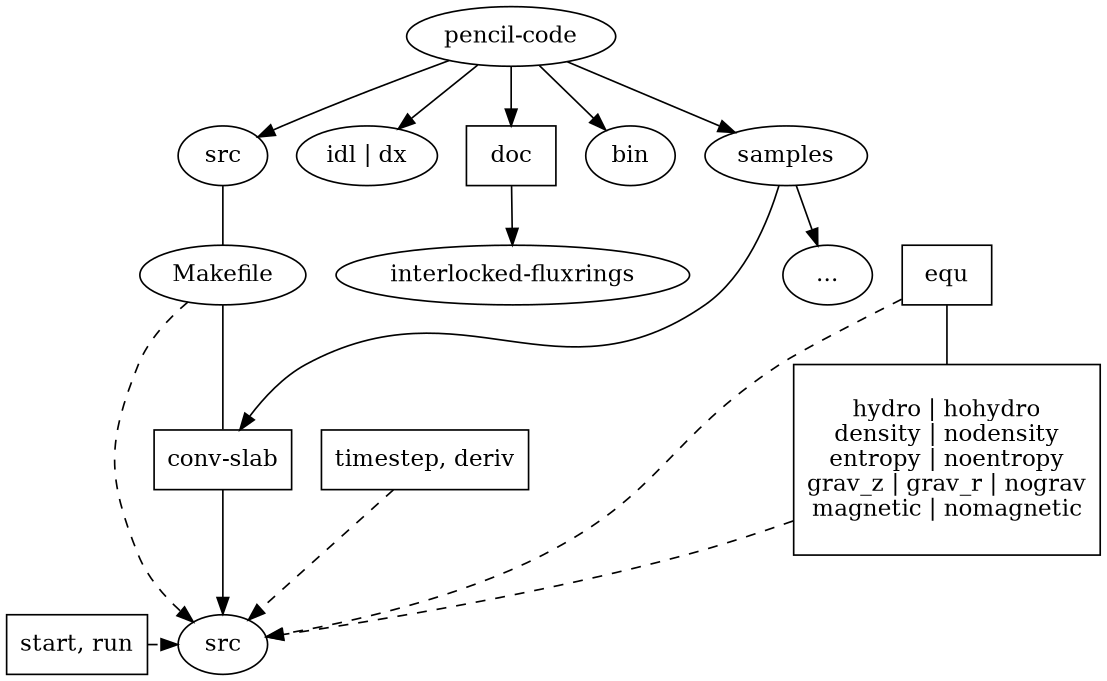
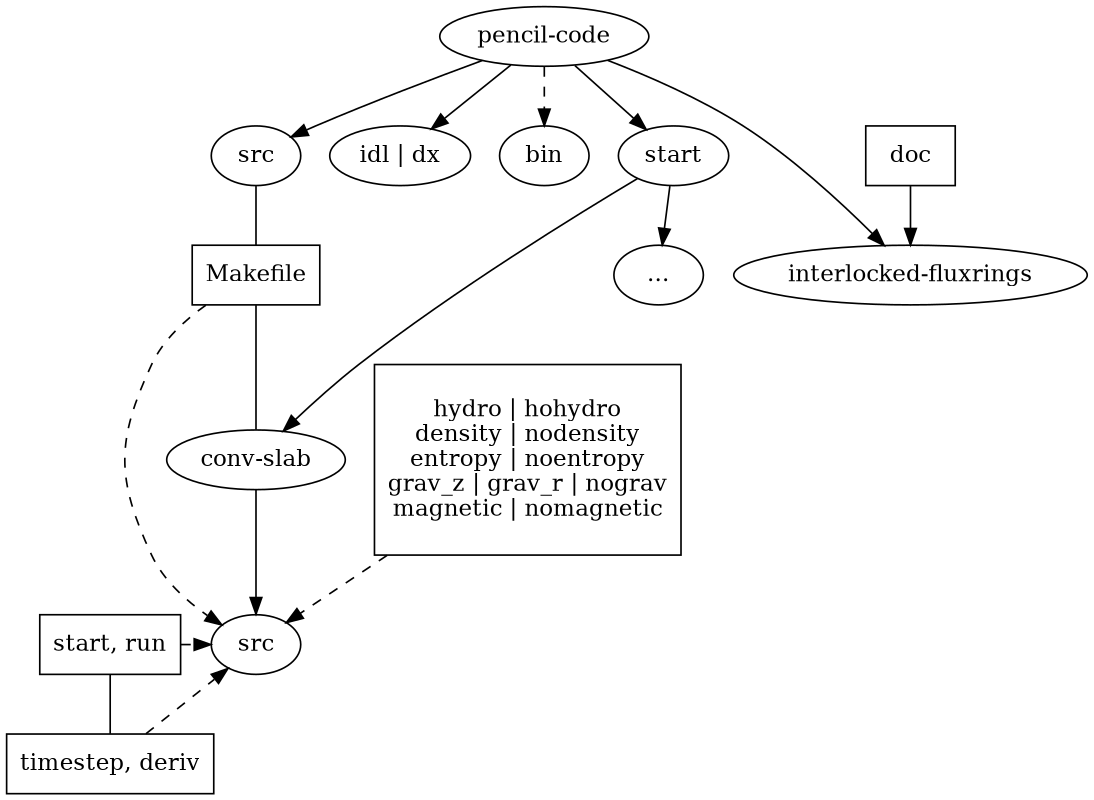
edge "pencil-code" -> "doc": now "pencil-code" -> "interlocked-fluxrings"
edge "pencil-code" -> "bin": style solid -> dashed
node "samples": label "samples" -> "start"
node "Makefile": shape ellipse -> box
node "equ": removed
node "conv-slab": shape box -> ellipse
edge "start, run" -- "timestep, deriv": added
